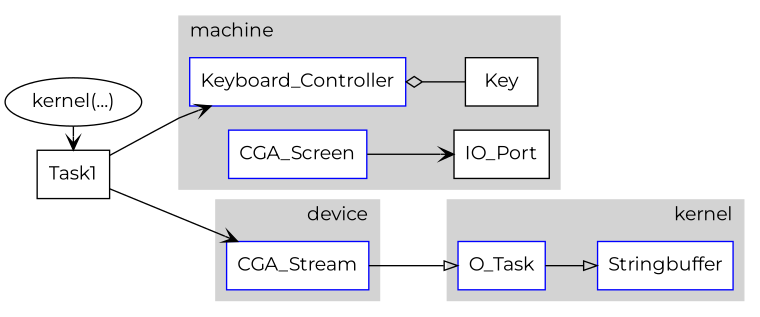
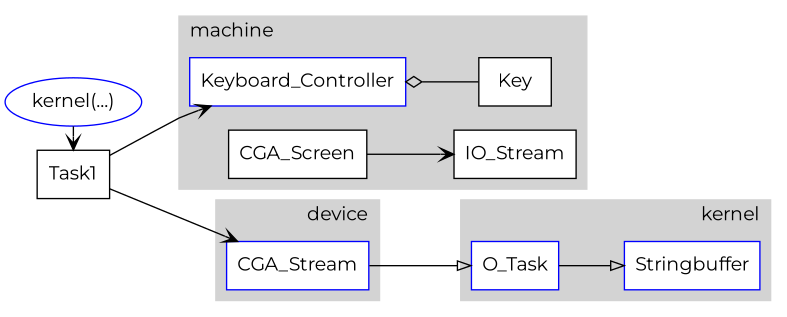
node "kernel(...)": color black -> blue
node "CGA_Screen": color blue -> black
node "IO_Port": label "IO_Port" -> "IO_Stream"
